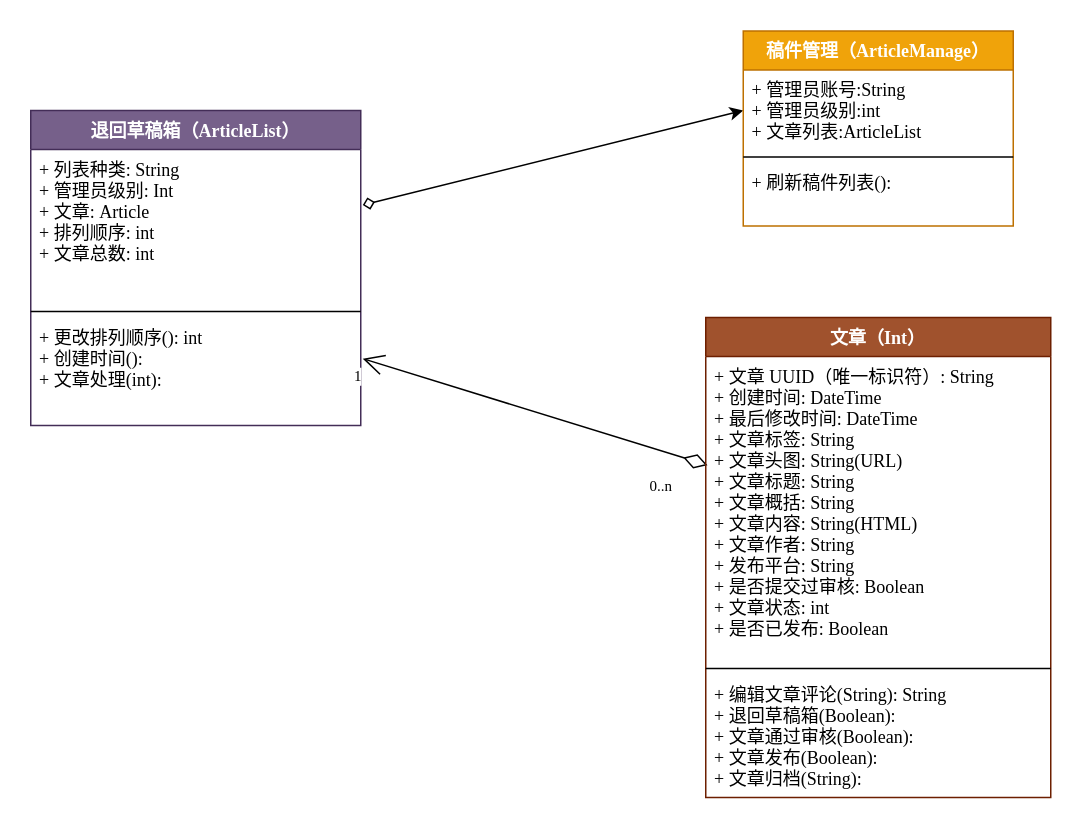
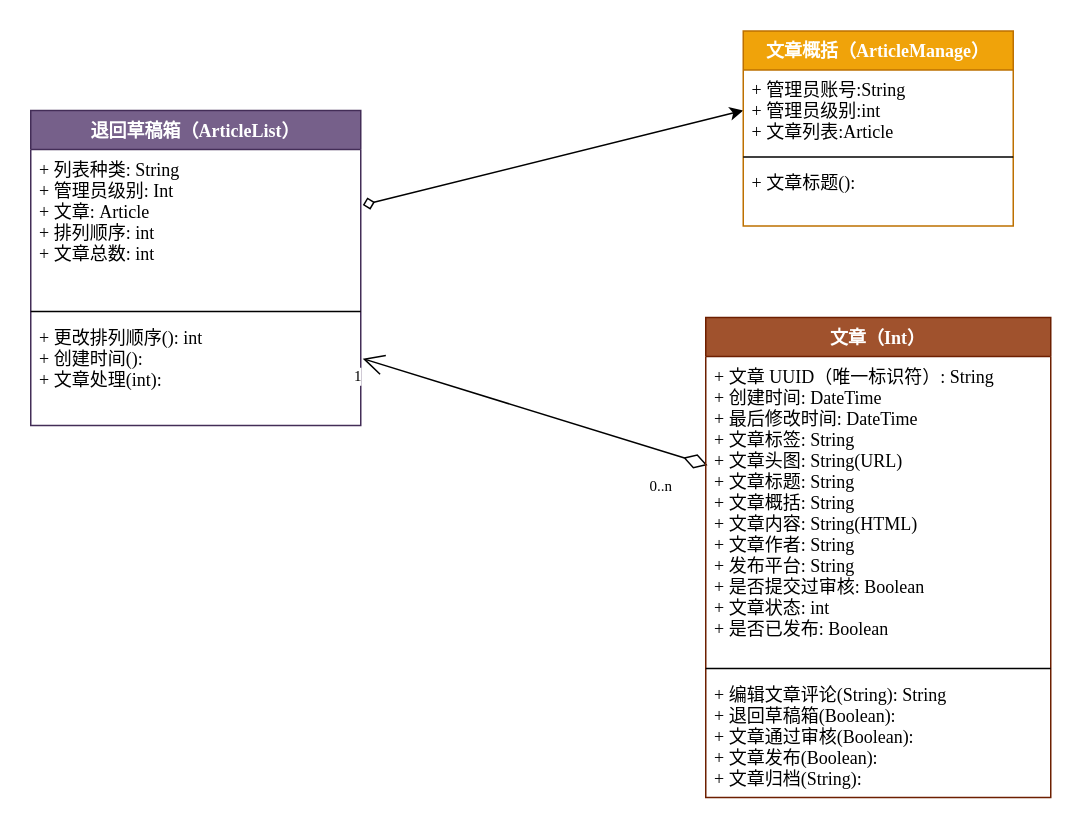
node "稿件管理（ArticleManage）": label "稿件管理（ArticleManage）" -> "文章概括（ArticleManage）"
node "+ 管理员账号:String + 管理员级别:int + 文章列表:ArticleList": label "+ 管理员账号:String + 管理员级别:int + 文章列表:ArticleList" -> "+ 管理员账号:String + 管理员级别:int + 文章列表:Article"
node "+ 刷新稿件列表():": label "+ 刷新稿件列表():" -> "+ 文章标题():"
